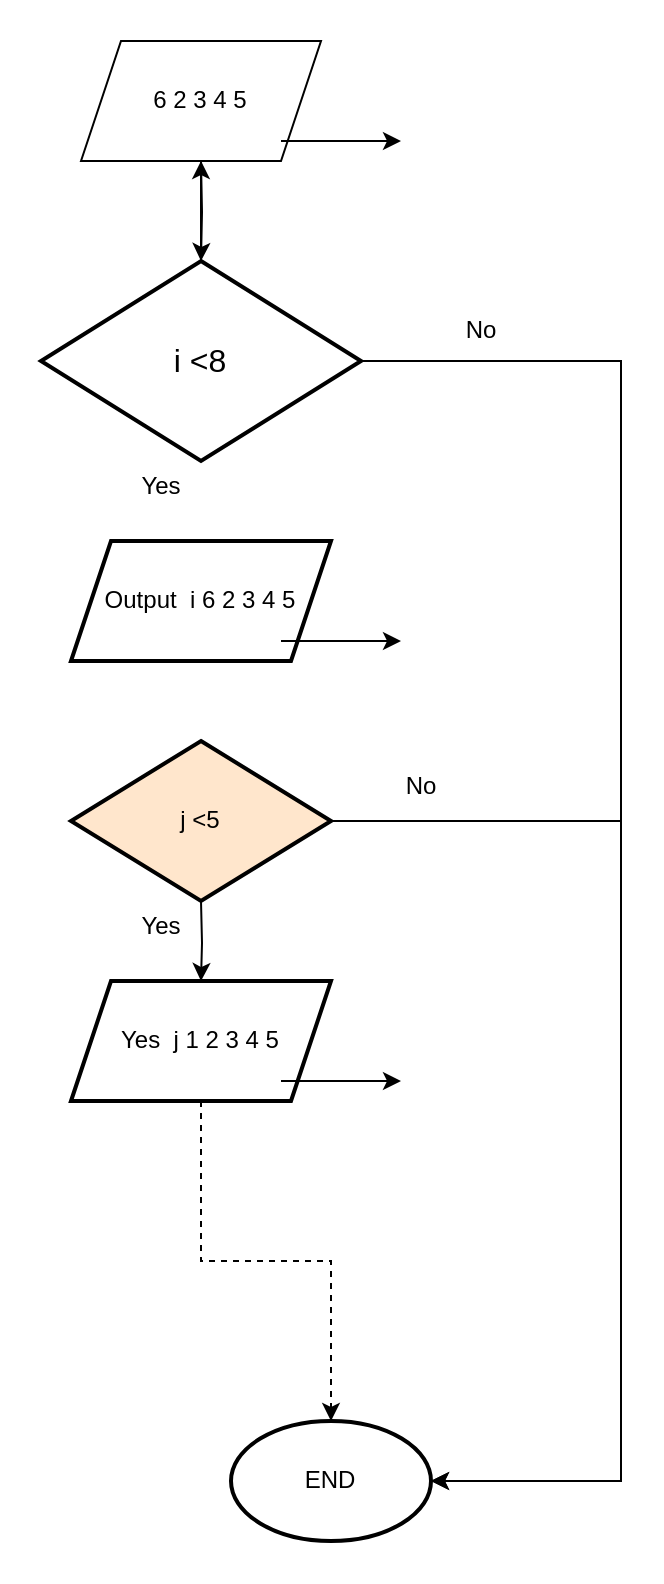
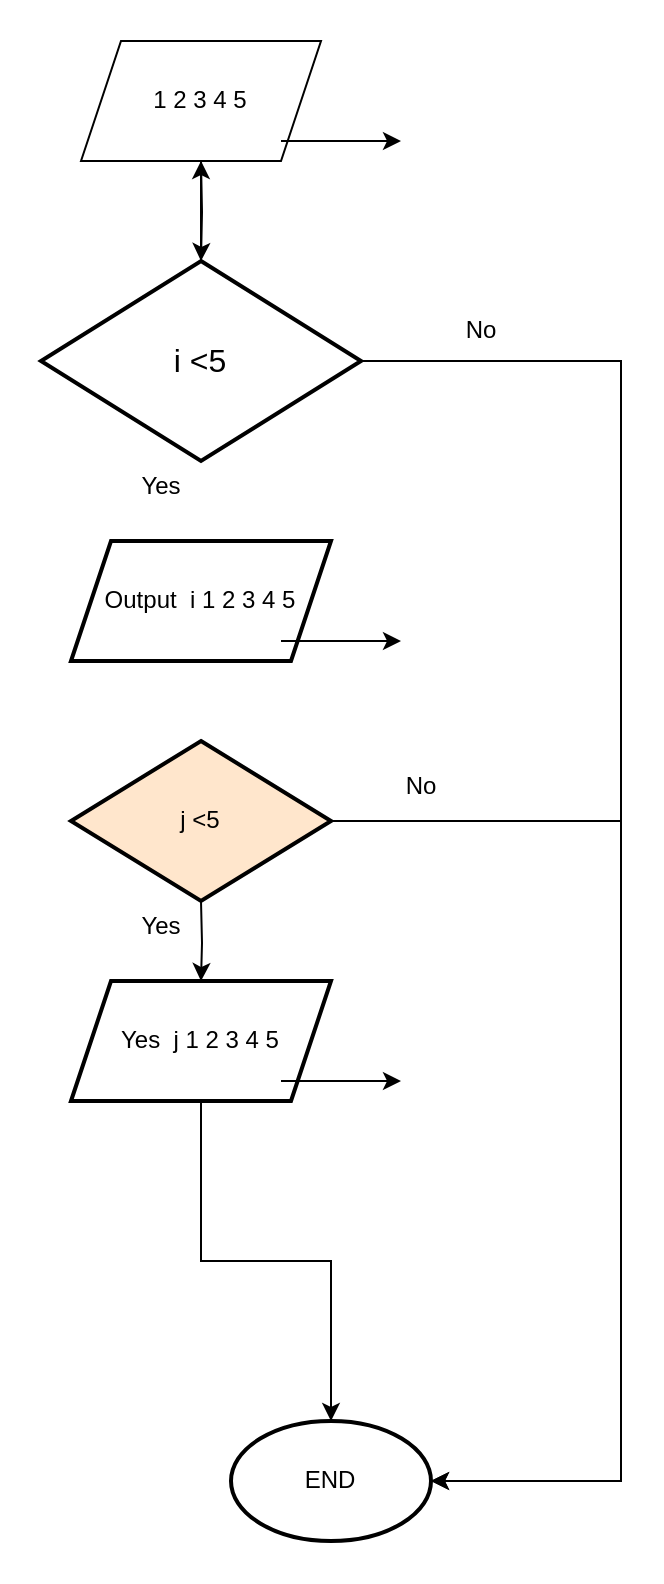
node "6 2 3 4 5": label "6 2 3 4 5" -> "1 2 3 4 5"
node "i <8": label "i <8" -> "i <5"
node "Output i 6 2 3 4 5": label "Output i 6 2 3 4 5" -> "Output i 1 2 3 4 5"
edge "Yes j 1 2 3 4 5" -> "END": style dashed -> solid
